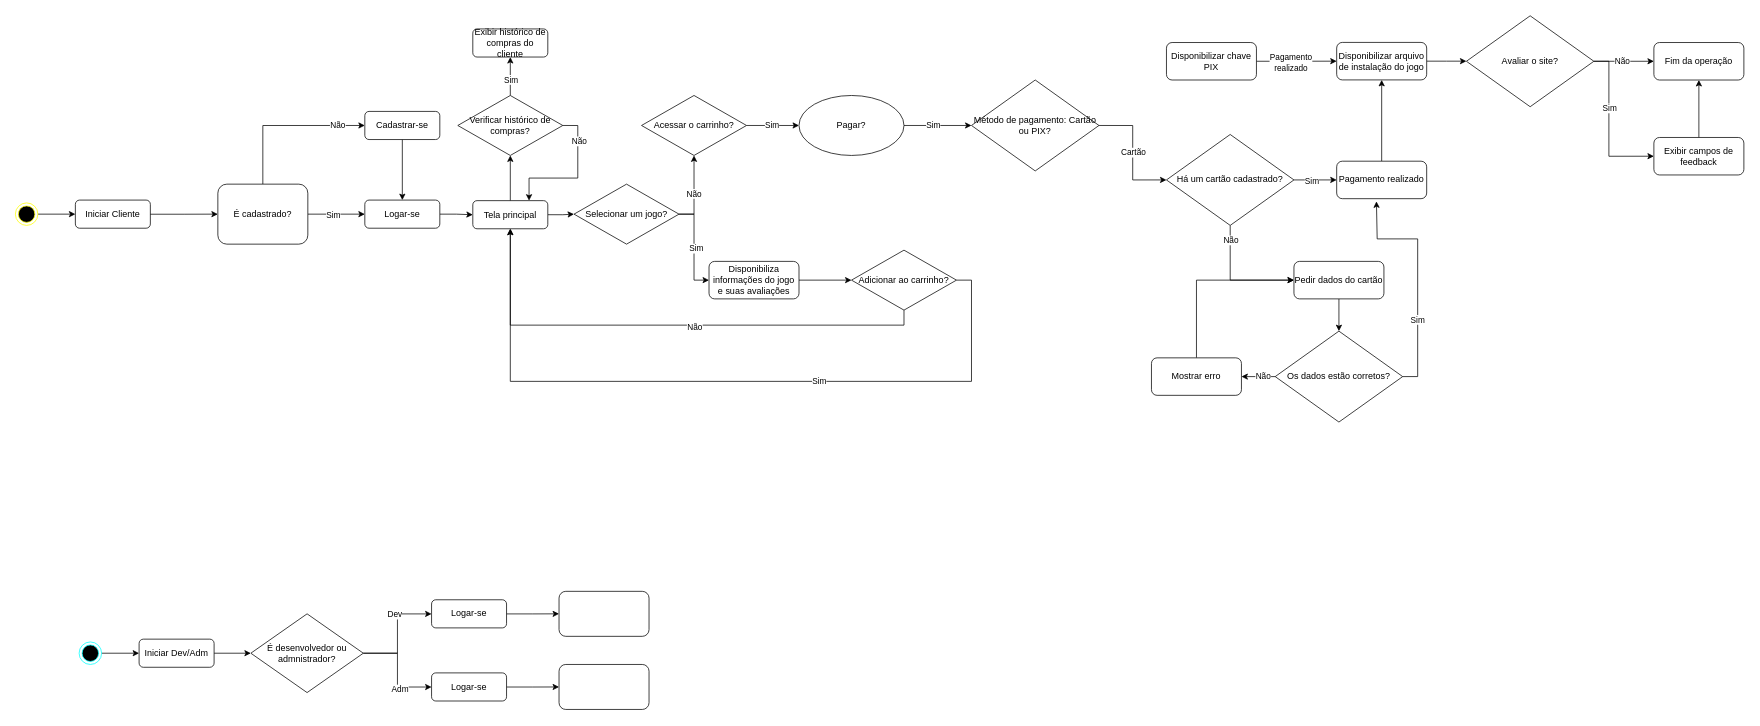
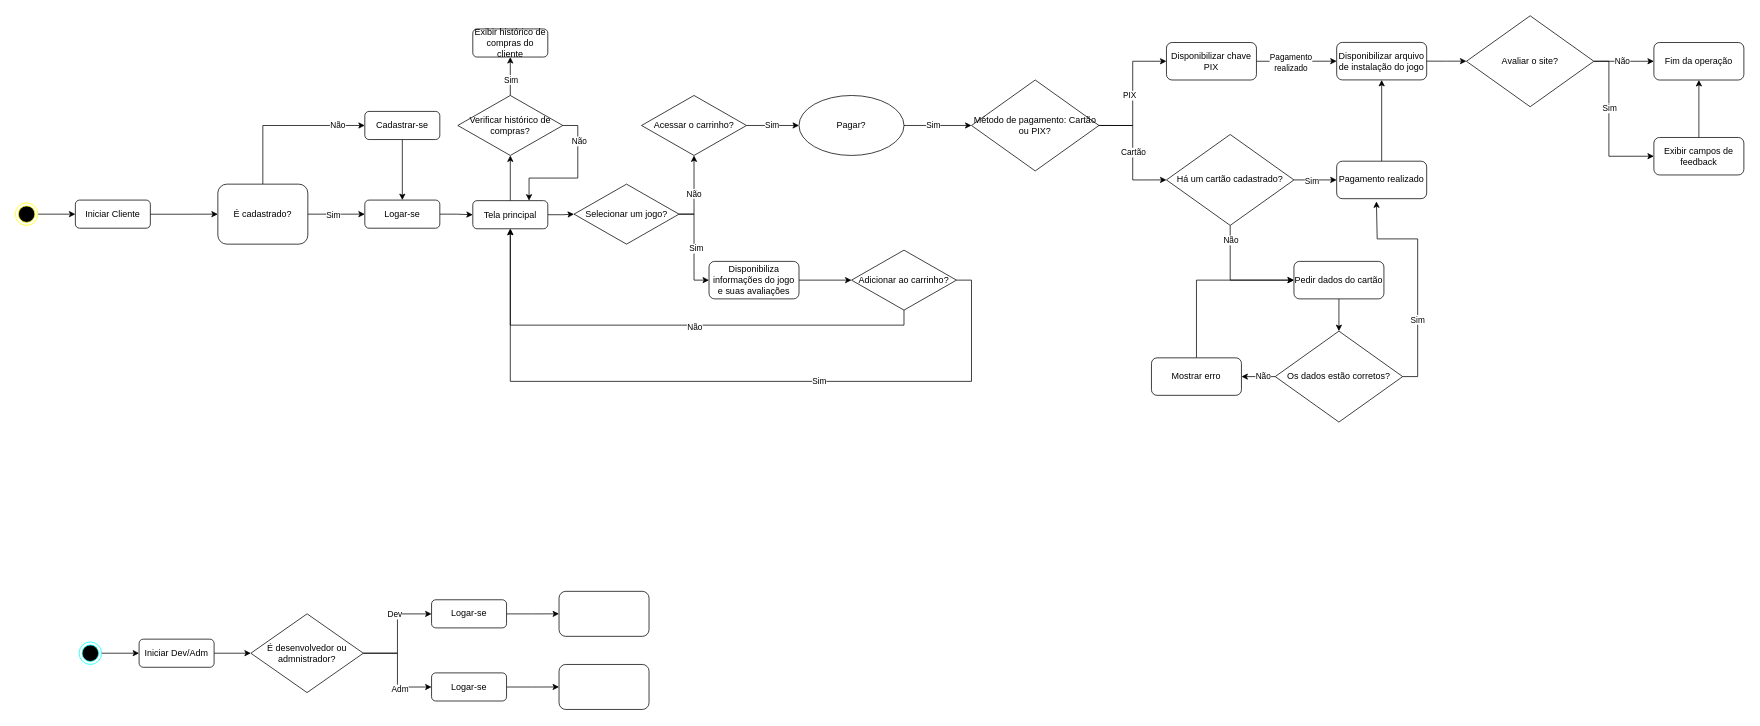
edge "Método de pagamento: Cartão ou PIX?" -> "Disponibilizar chave PIX": added, label "PIX"
